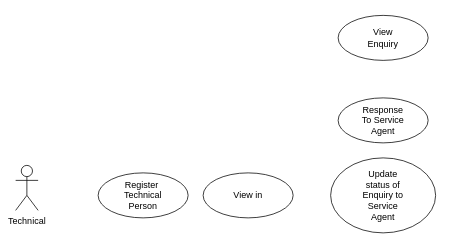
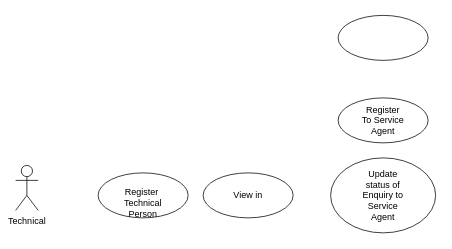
node "View Enquiry": removed
node "Response To Service Agent": label "Response To Service Agent" -> "Register To Service Agent"
node "Register Technical Person": moved (143, 195) -> (143, 203)
